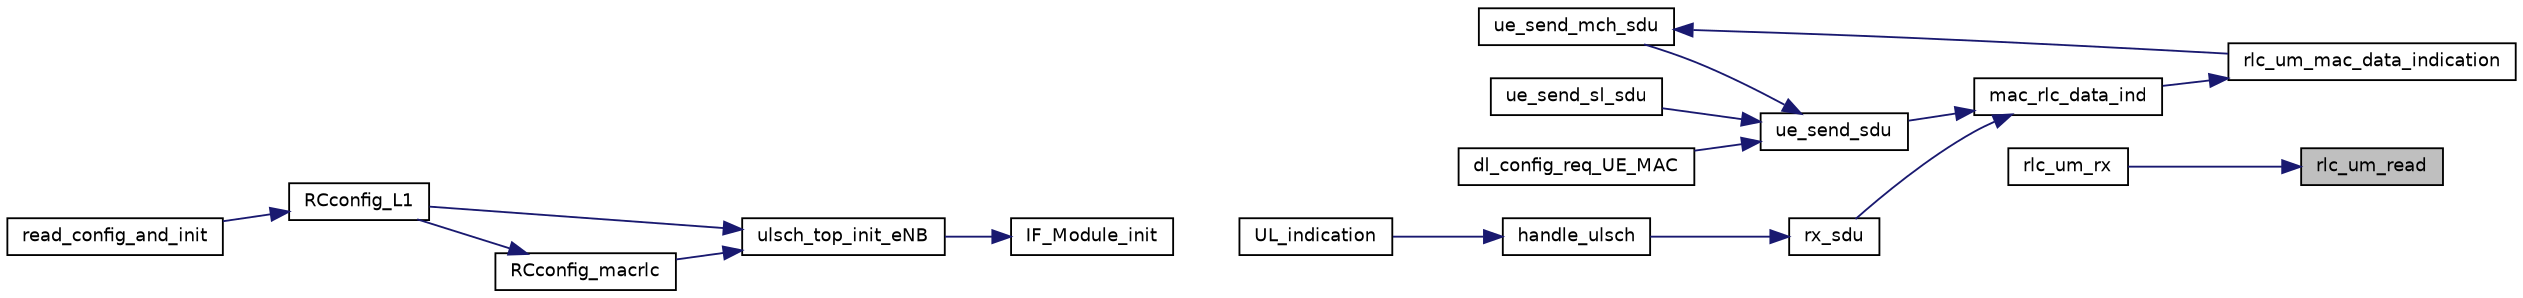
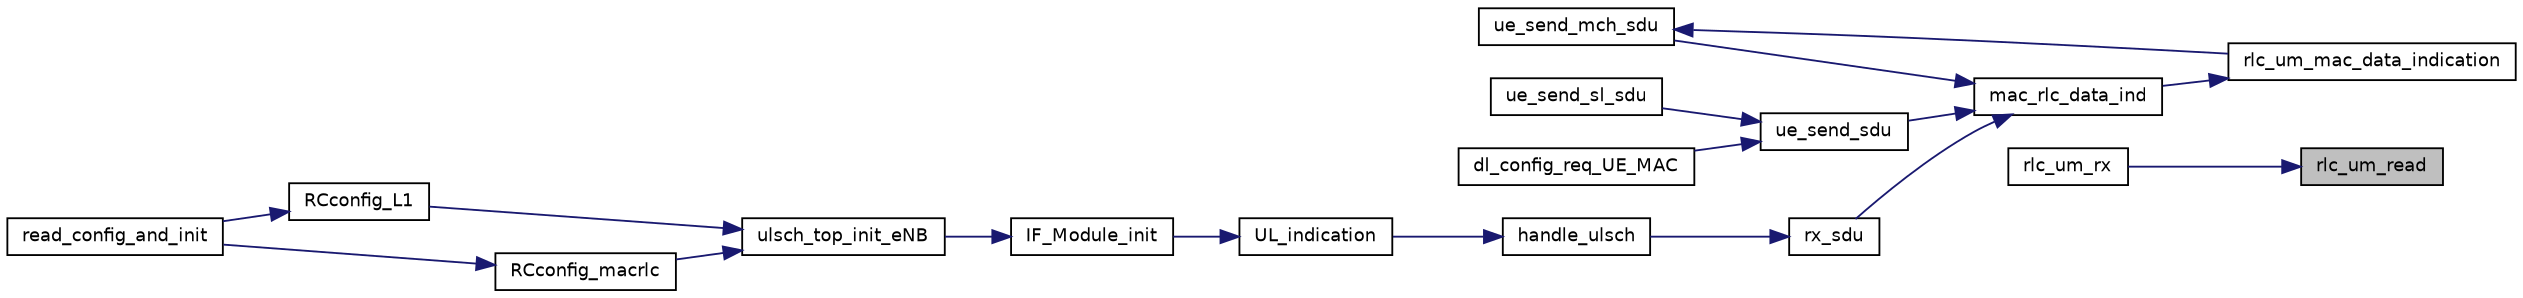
edge "ue_send_mch_sdu" -> "ue_send_sdu": now "ue_send_mch_sdu" -> "mac_rlc_data_ind"
edge "RCconfig_L1" -> "RCconfig_macrlc": now "read_config_and_init" -> "RCconfig_macrlc"
edge "IF_Module_init" -> "UL_indication": added
